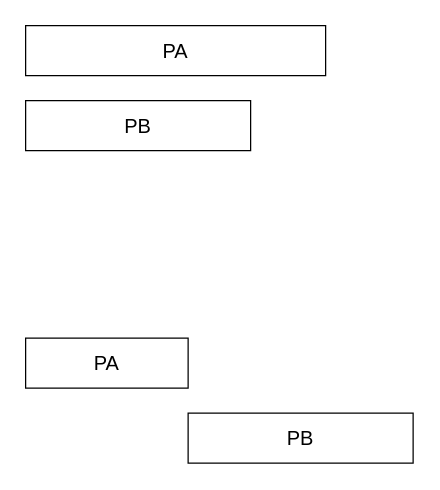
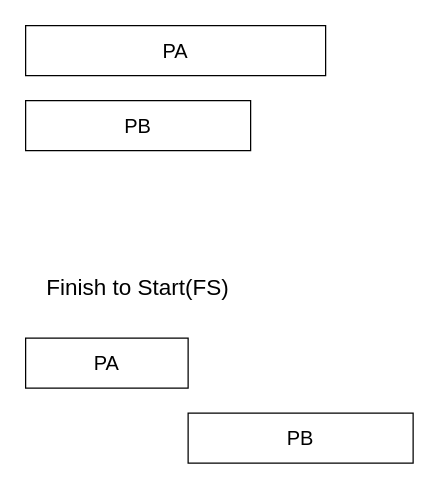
node "Finish to Start(FS)": added
